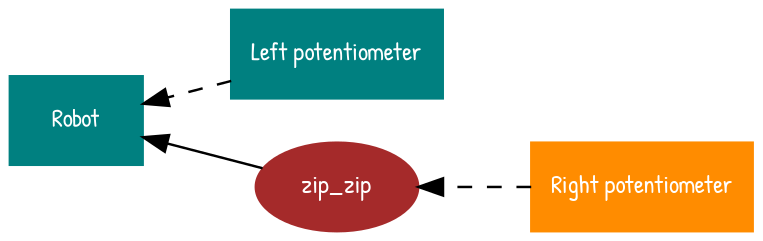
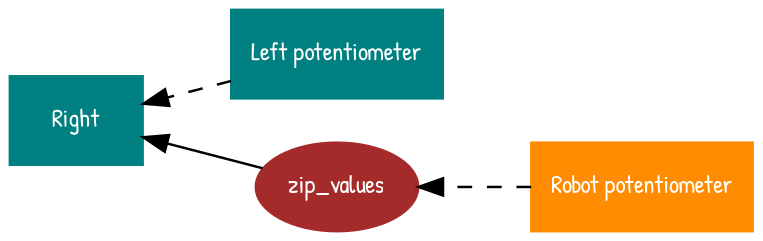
node "Robot": label "Robot" -> "Right"
node "zip_zip": label "zip_zip" -> "zip_values"
node "Right potentiometer": label "Right potentiometer" -> "Robot potentiometer"
